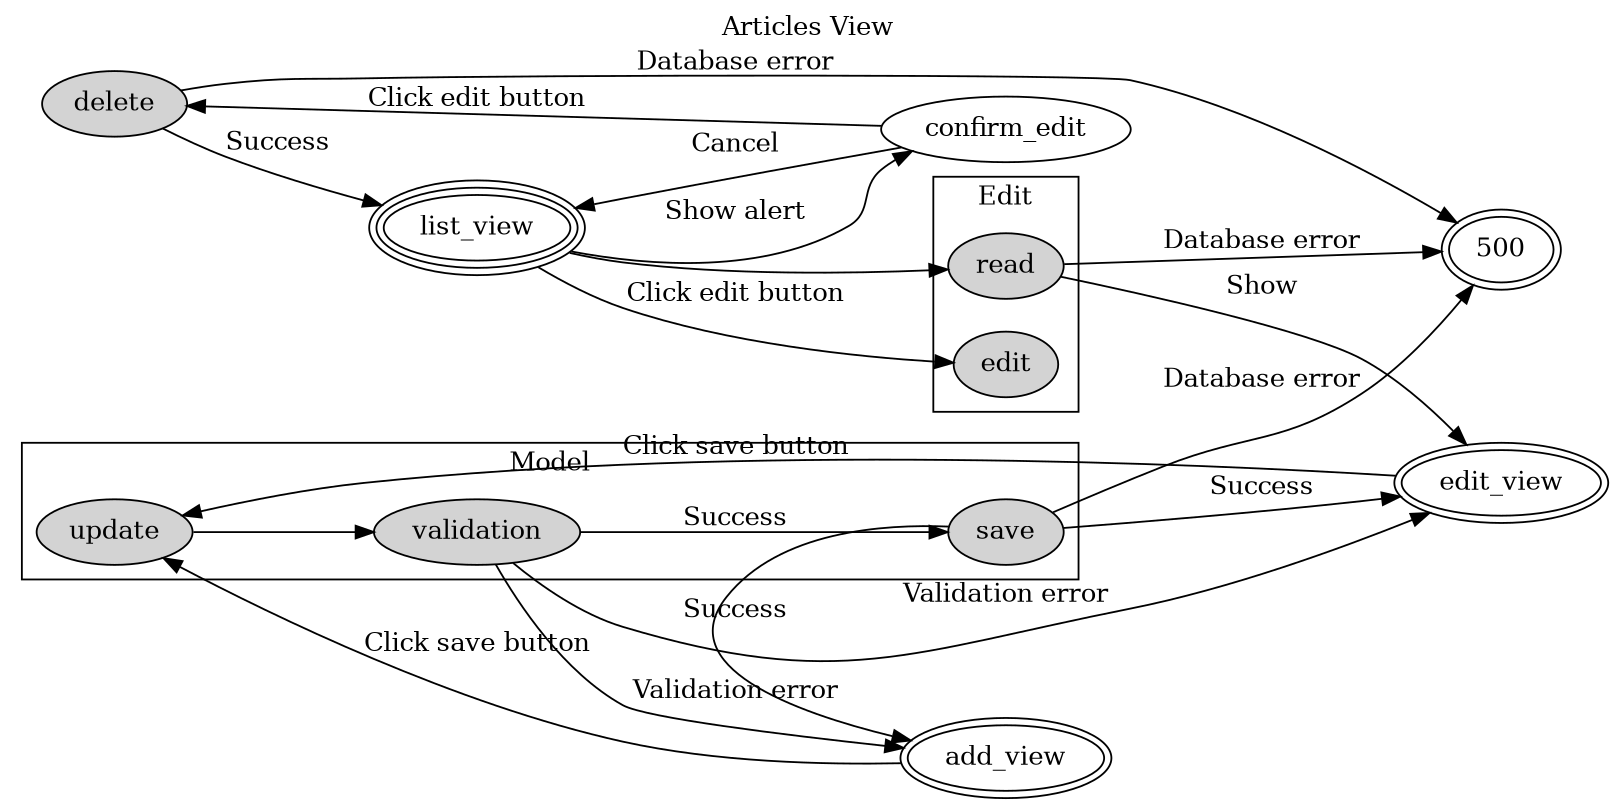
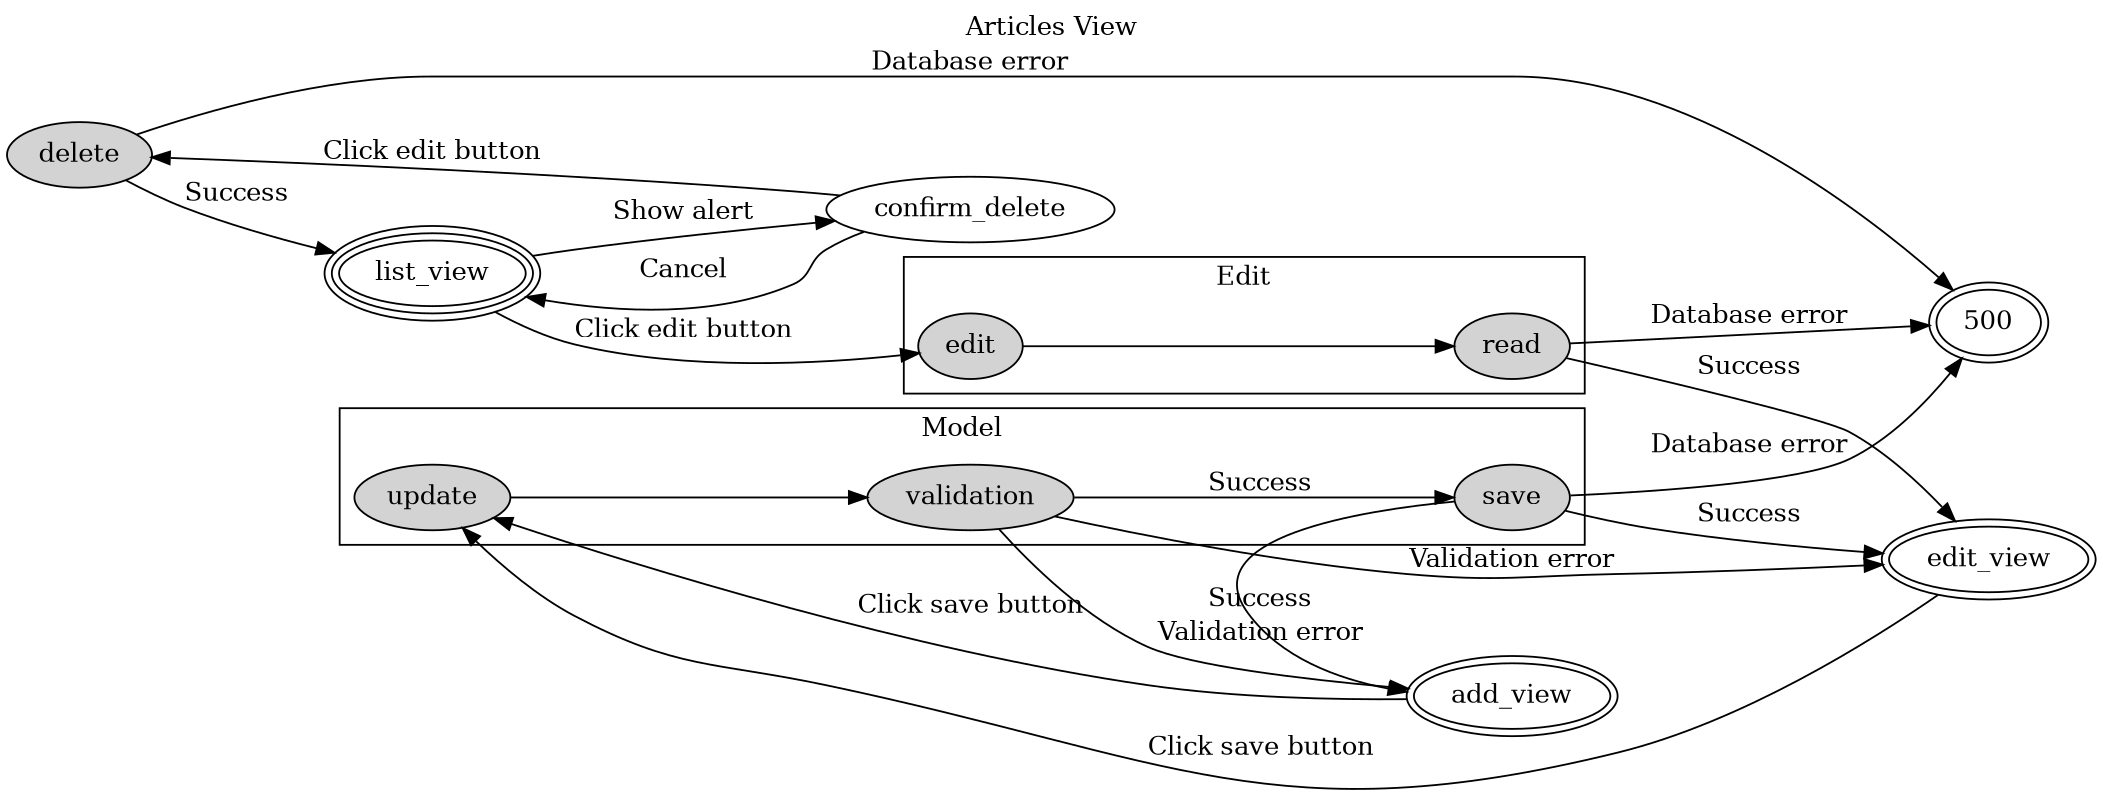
node "confirm_edit": label "confirm_edit" -> "confirm_delete"
edge "list_view" -> "read": now "edit" -> "read"
edge "read" -> "edit_view": label "Show" -> "Success"
